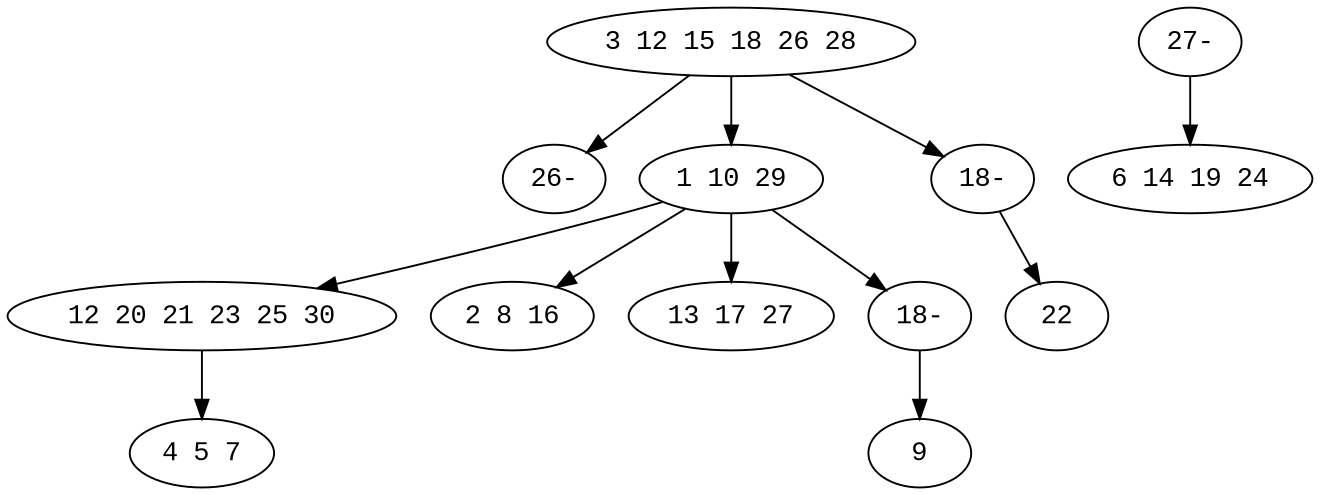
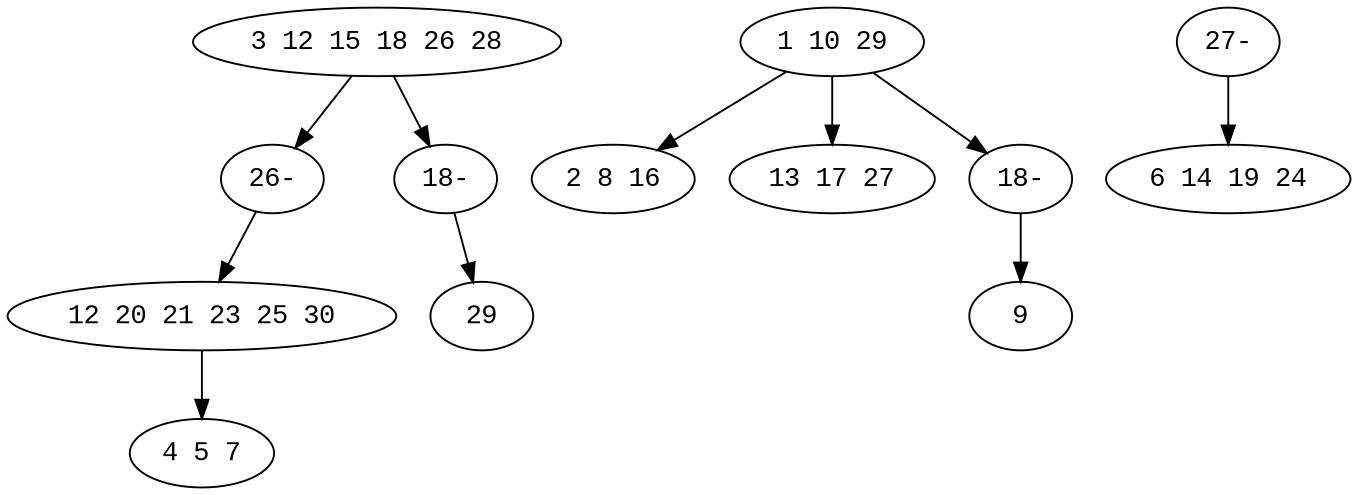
edge "3 12 15 18 26 28" -> "1 10 29": removed
edge "1 10 29" -> "12 20 21 23 25 30": now "26-" -> "12 20 21 23 25 30"
node "22": label "22" -> "29"
